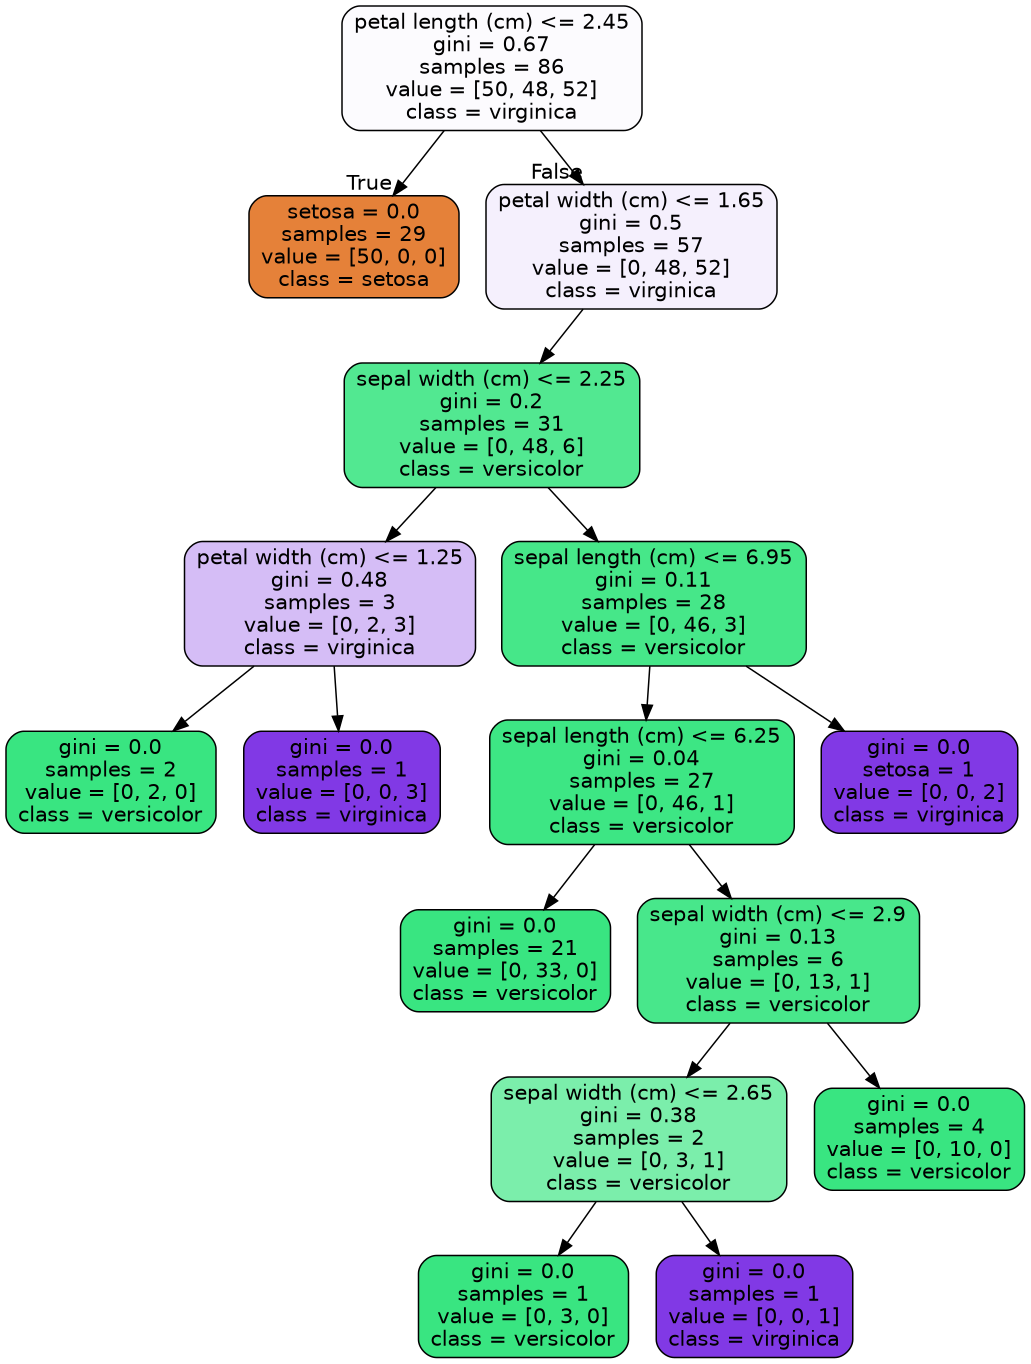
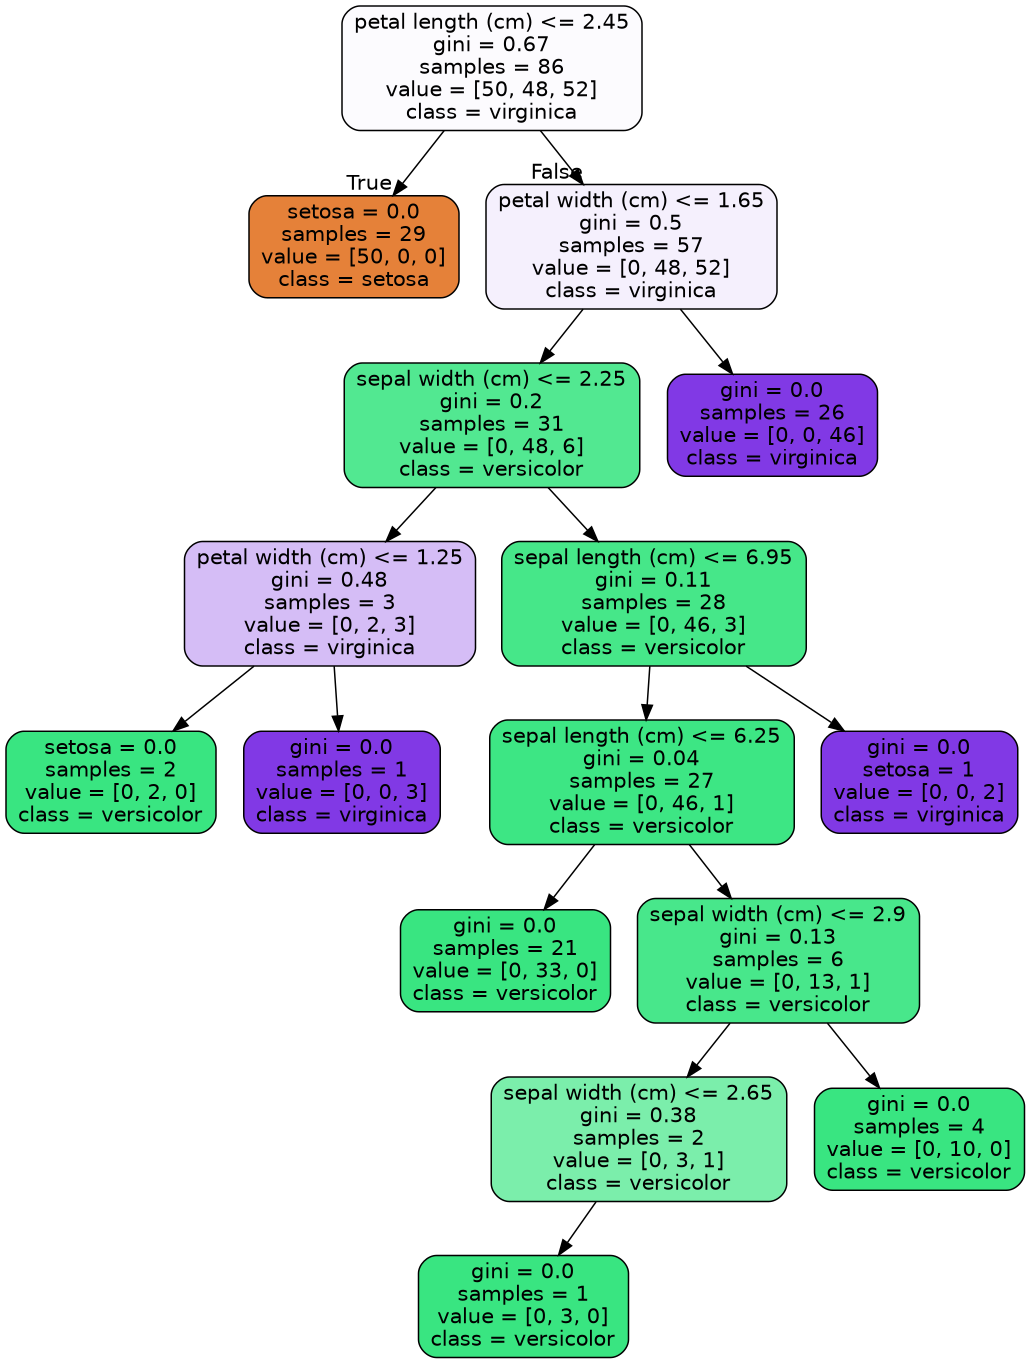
node "gini = 0.0 samples = 26 value = [0, 0, 46] class = virginica": added
node "gini = 0.0 samples = 2 value = [0, 2, 0] class = versicolor": label "gini = 0.0 samples = 2 value = [0, 2, 0] class = versicolor" -> "setosa = 0.0 samples = 2 value = [0, 2, 0] class = versicolor"
node "gini = 0.0 samples = 1 value = [0, 0, 1] class = virginica": removed
